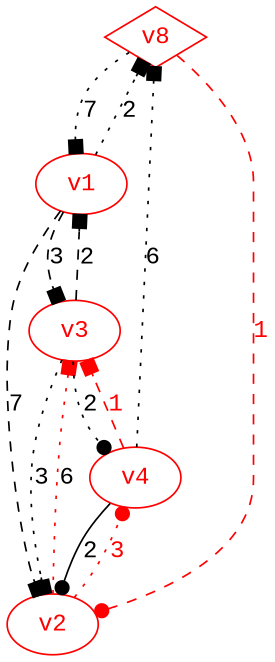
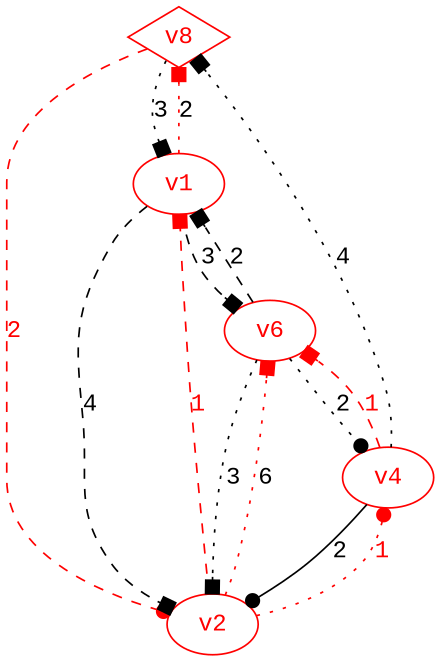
edge "v8" -> "v1": label "7" -> "3"
edge "v1" -> "v8": color black -> red
edge "v4" -> "v8": label "6" -> "4"
node "v3": label "v3" -> "v6"
edge "v8" -> "v2": label "1" -> "2"
edge "v1" -> "v2": label "7" -> "4"
edge "v2" -> "v1": added, label "1"
edge "v2" -> "v4": label "3" -> "1"
